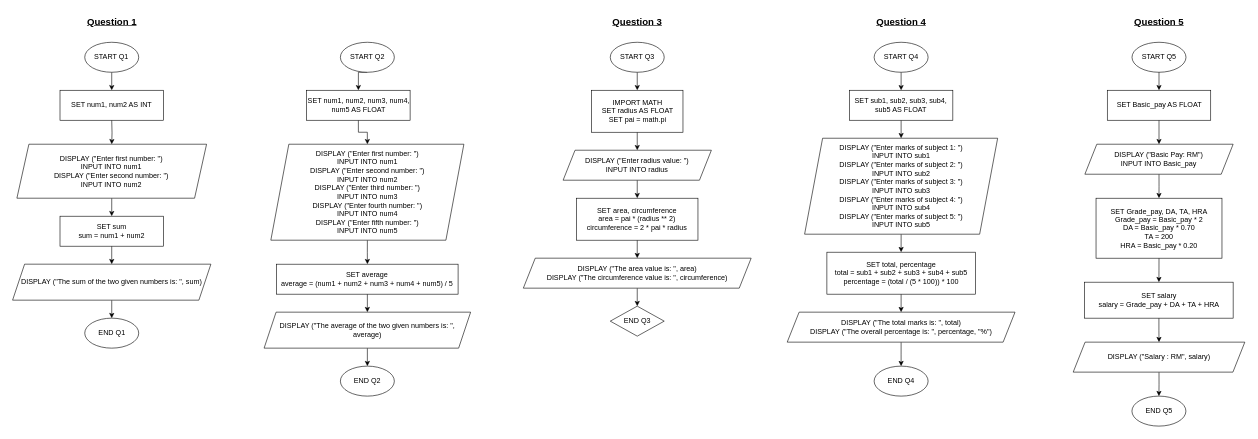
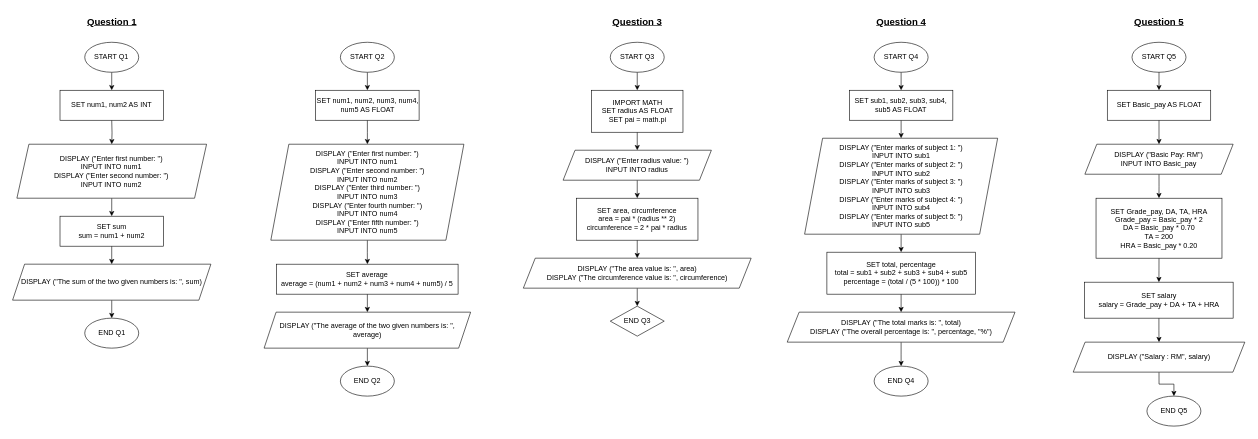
node "SET num1, num2, num3, num4, num5 AS FLOAT": moved (358, 105) -> (367, 105)
node "END Q5": moved (1159, 411) -> (1174, 411)
